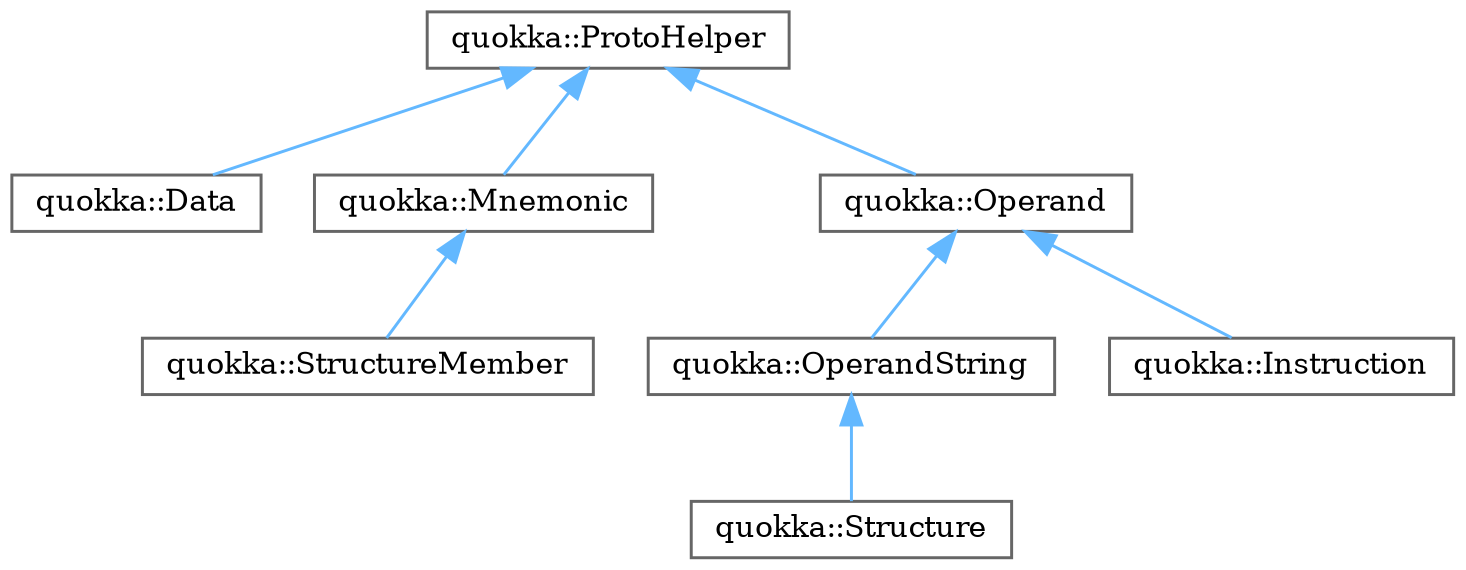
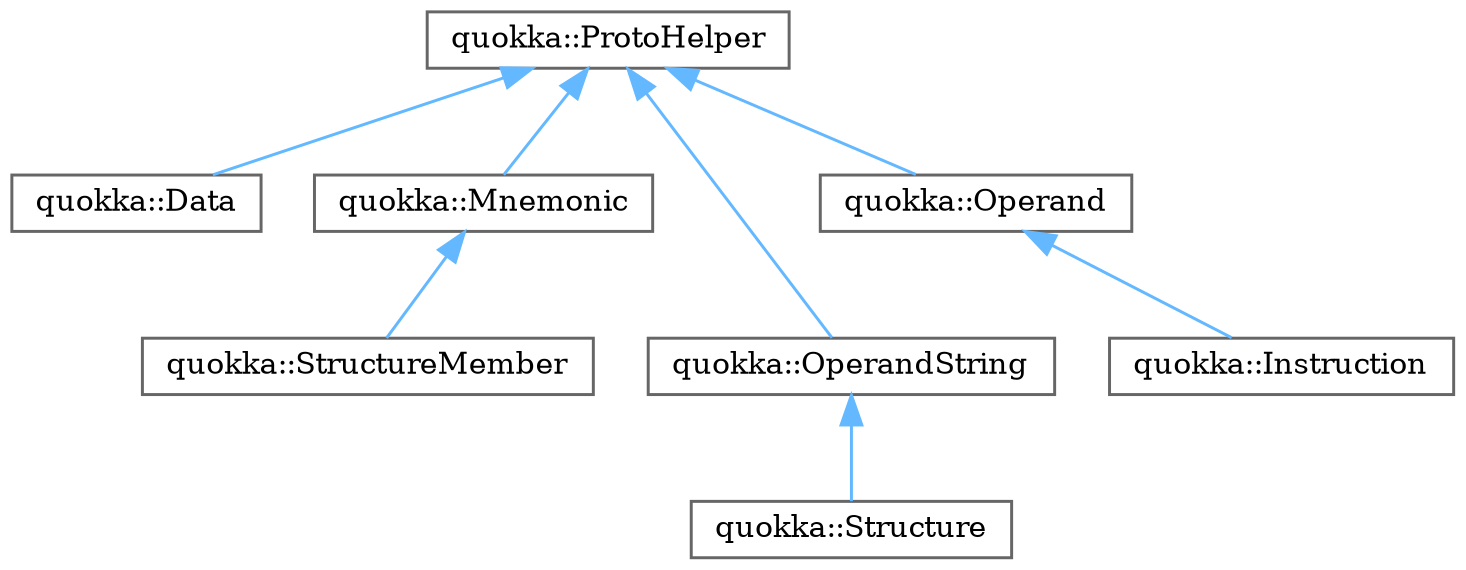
edge "quokka::OperandString" -> "quokka::Operand": now "quokka::OperandString" -> "quokka::ProtoHelper"
